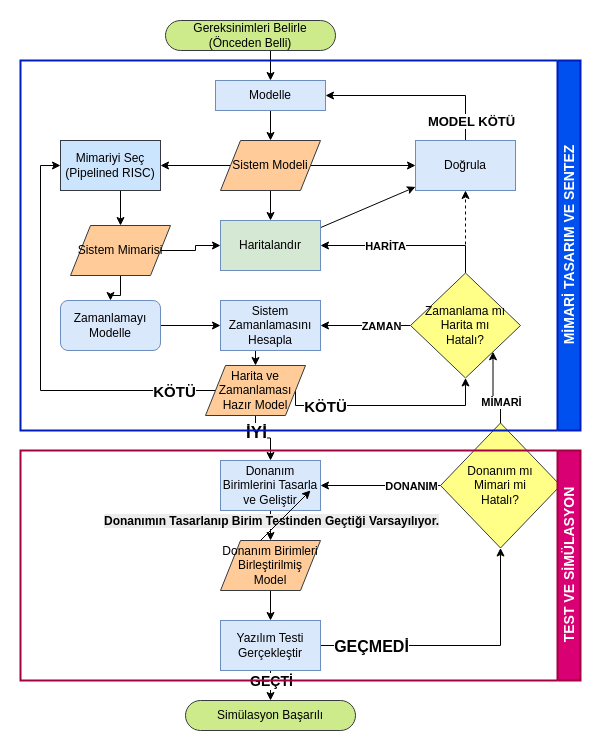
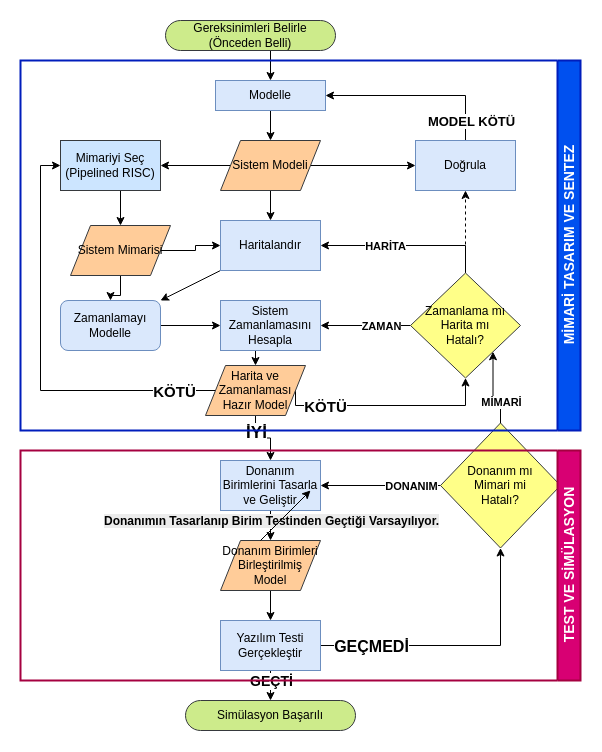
edge "Haritalandır" -> "Doğrula": now "Haritalandır" -> "Zamanlamayı Modelle"
node "Haritalandır": fillcolor #d5e8d4 -> #dae8fc
